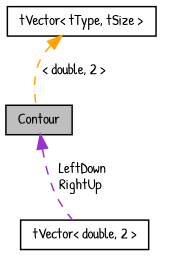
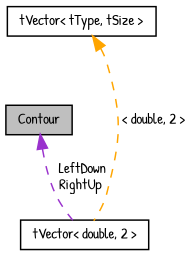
edge "Contour" -> "tVector< tType, tSize >": now "tVector< double, 2 >" -> "tVector< tType, tSize >"
